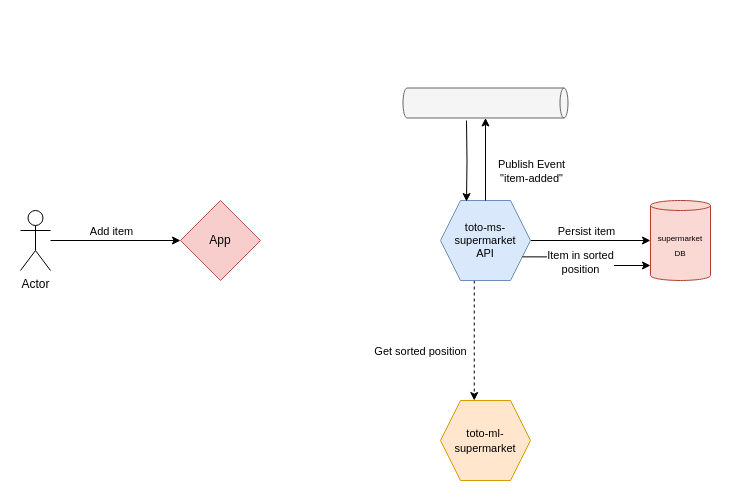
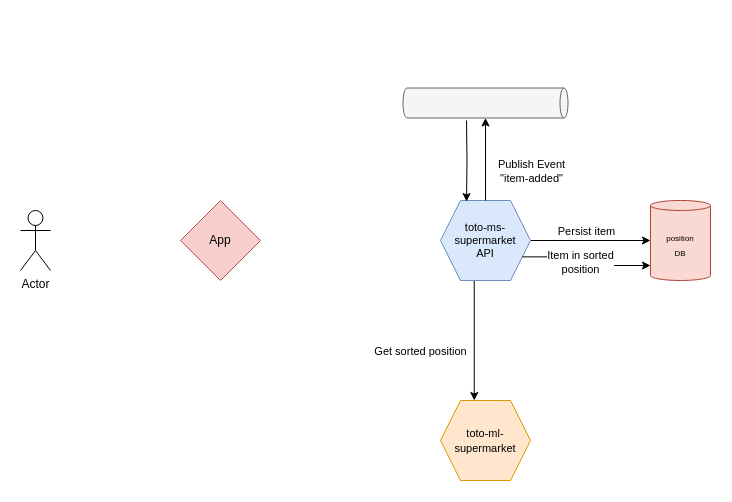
edge "Actor" -> "App": removed, label "Add item"
node "supermarket DB": label "supermarket DB" -> "position DB"
edge "toto-ms-supermarket API" -> "toto-ml-supermarket": style dashed -> solid
